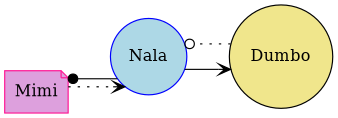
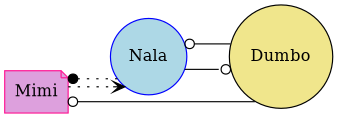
edge "Dumbo" -> "Nala": style dotted -> solid
edge "Nala" -> "Dumbo": arrowhead vee -> odot
edge "Nala" -> "Mimi": style solid -> dotted
edge "Dumbo" -> "Mimi": added
